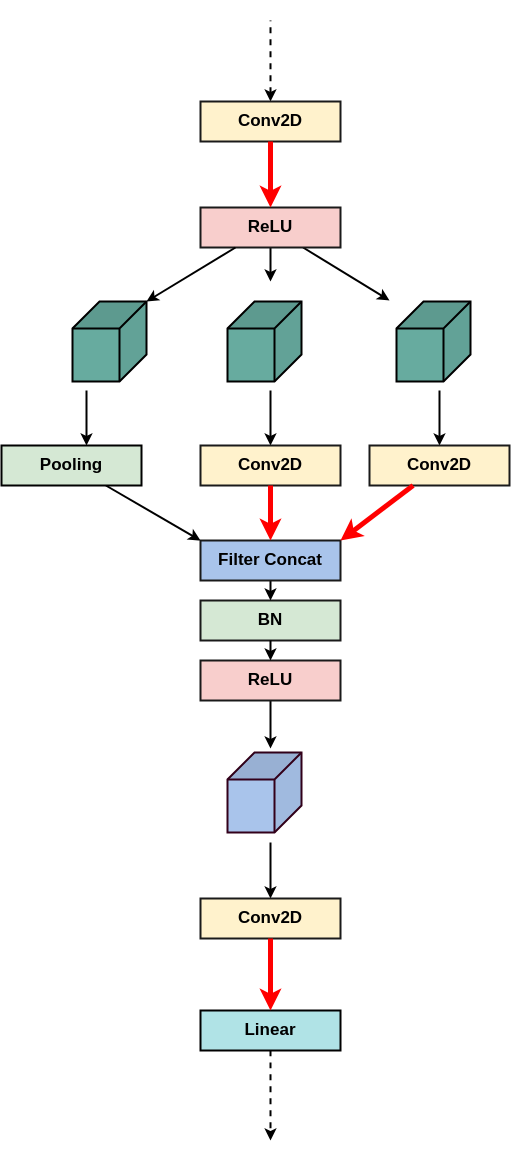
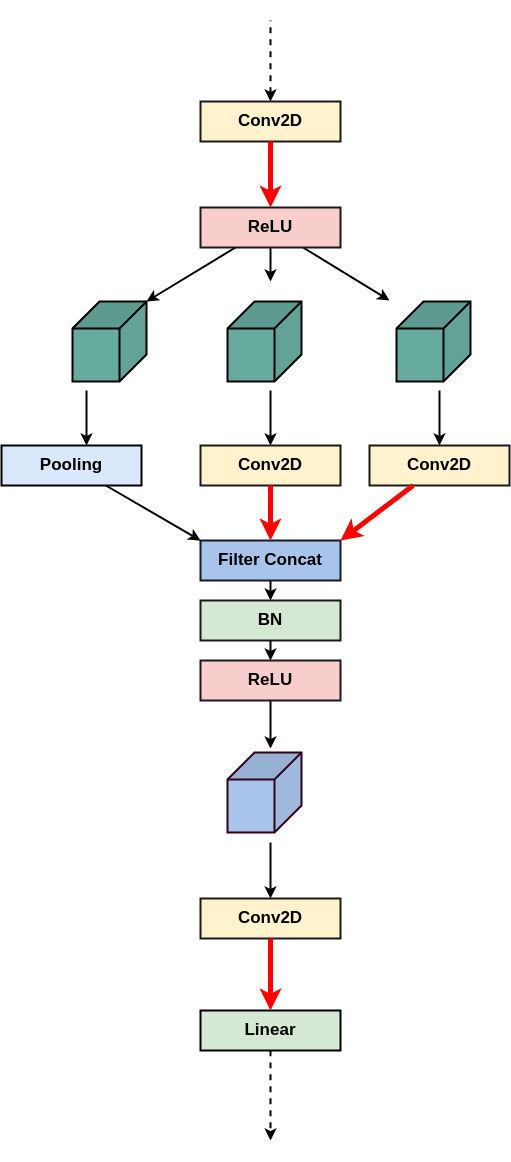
node "Pooling": fillcolor #d5e8d4 -> #dae8fc
node "Linear": fillcolor #b0e3e6 -> #d5e8d4
